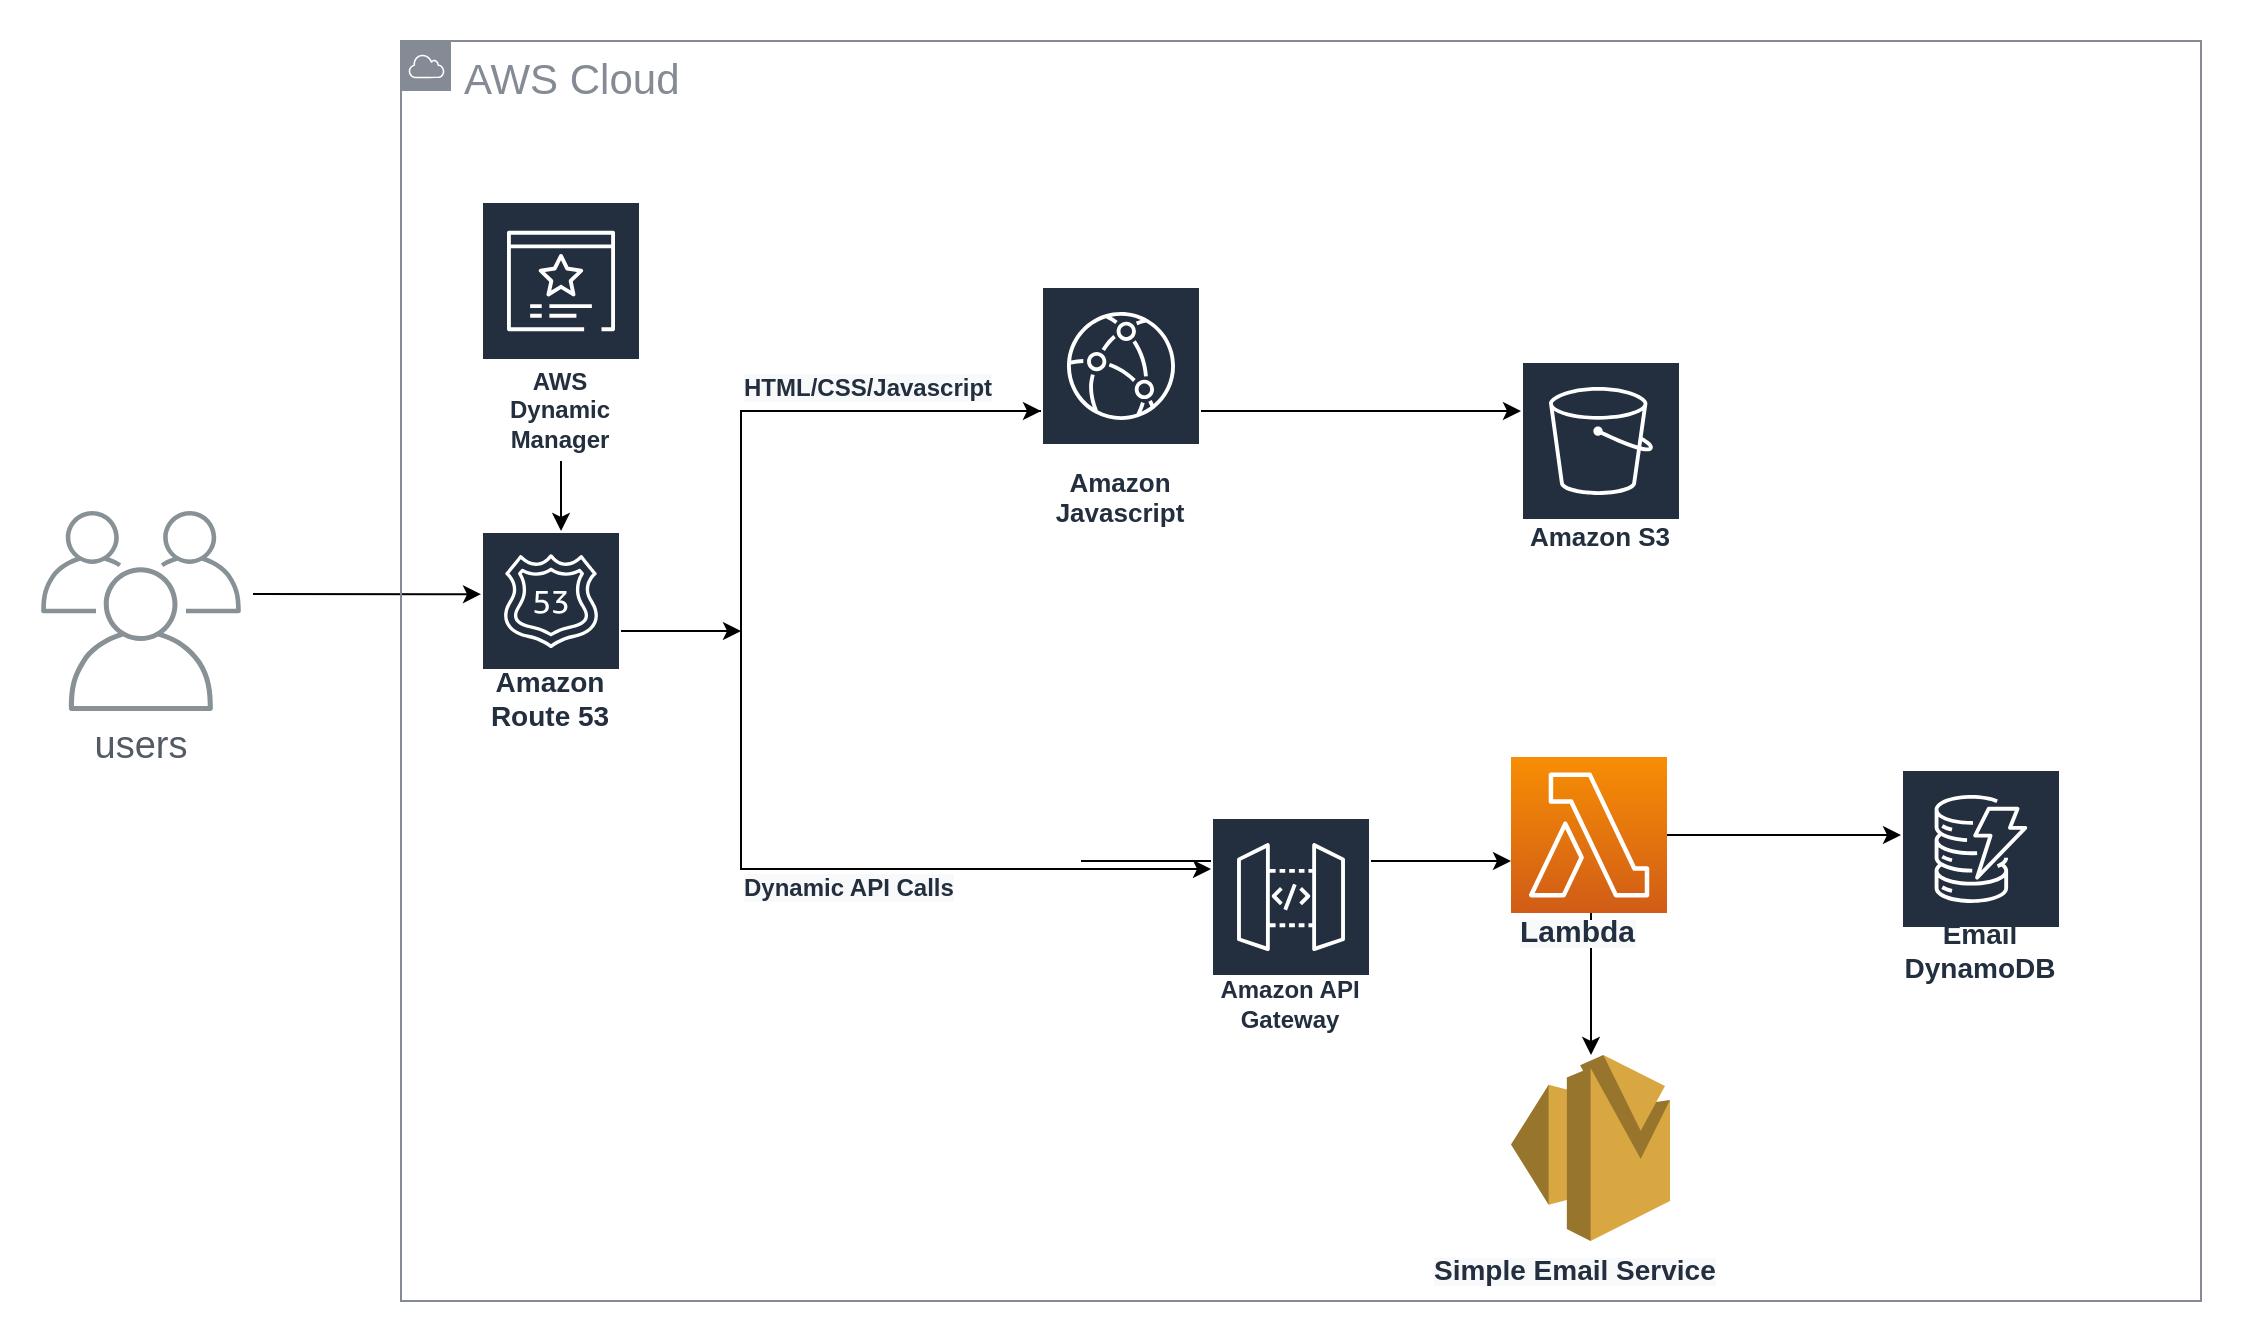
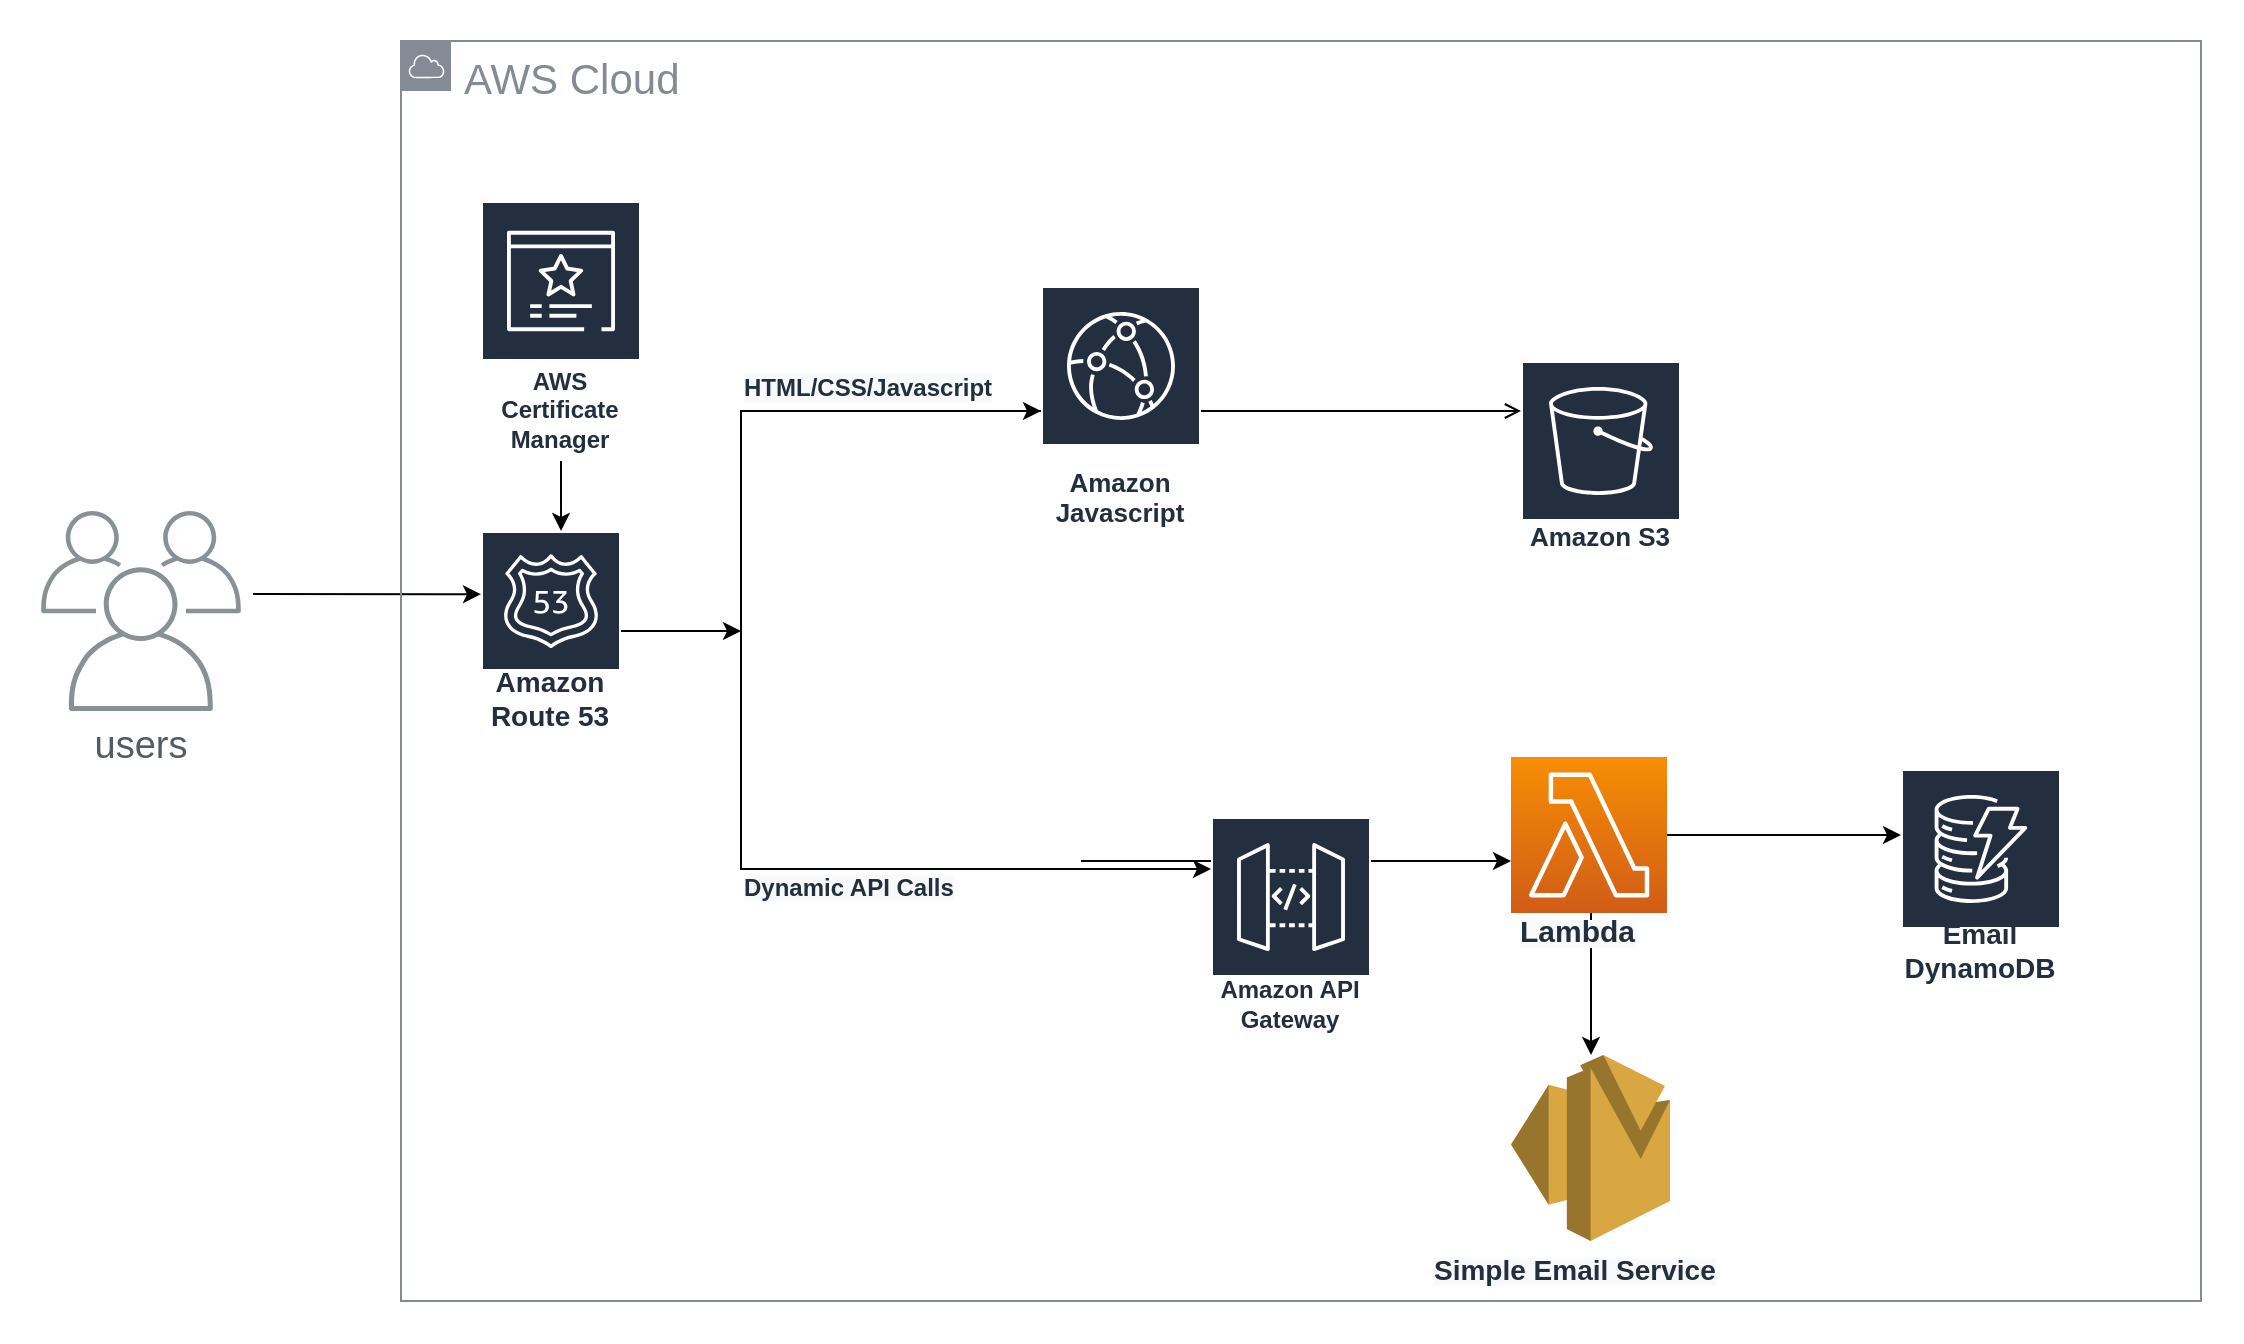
edge "Amazon Javascript" -> "Amazon S3": arrowhead classic -> open
node "AWS Dynamic Manager": label "AWS Dynamic Manager" -> "AWS Certificate Manager"
